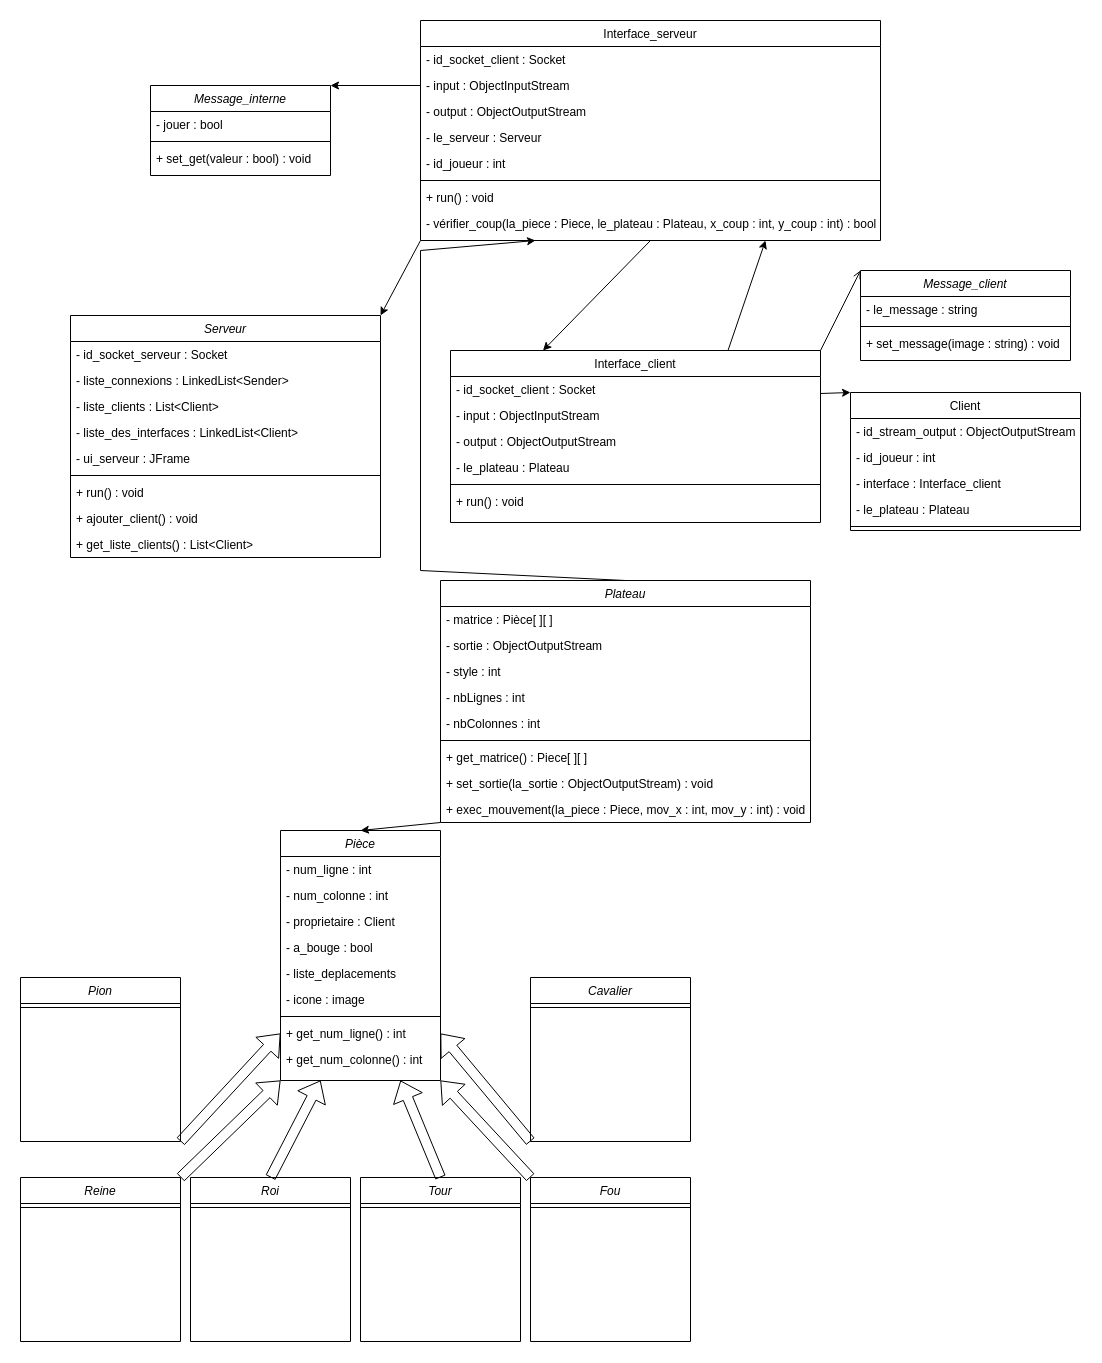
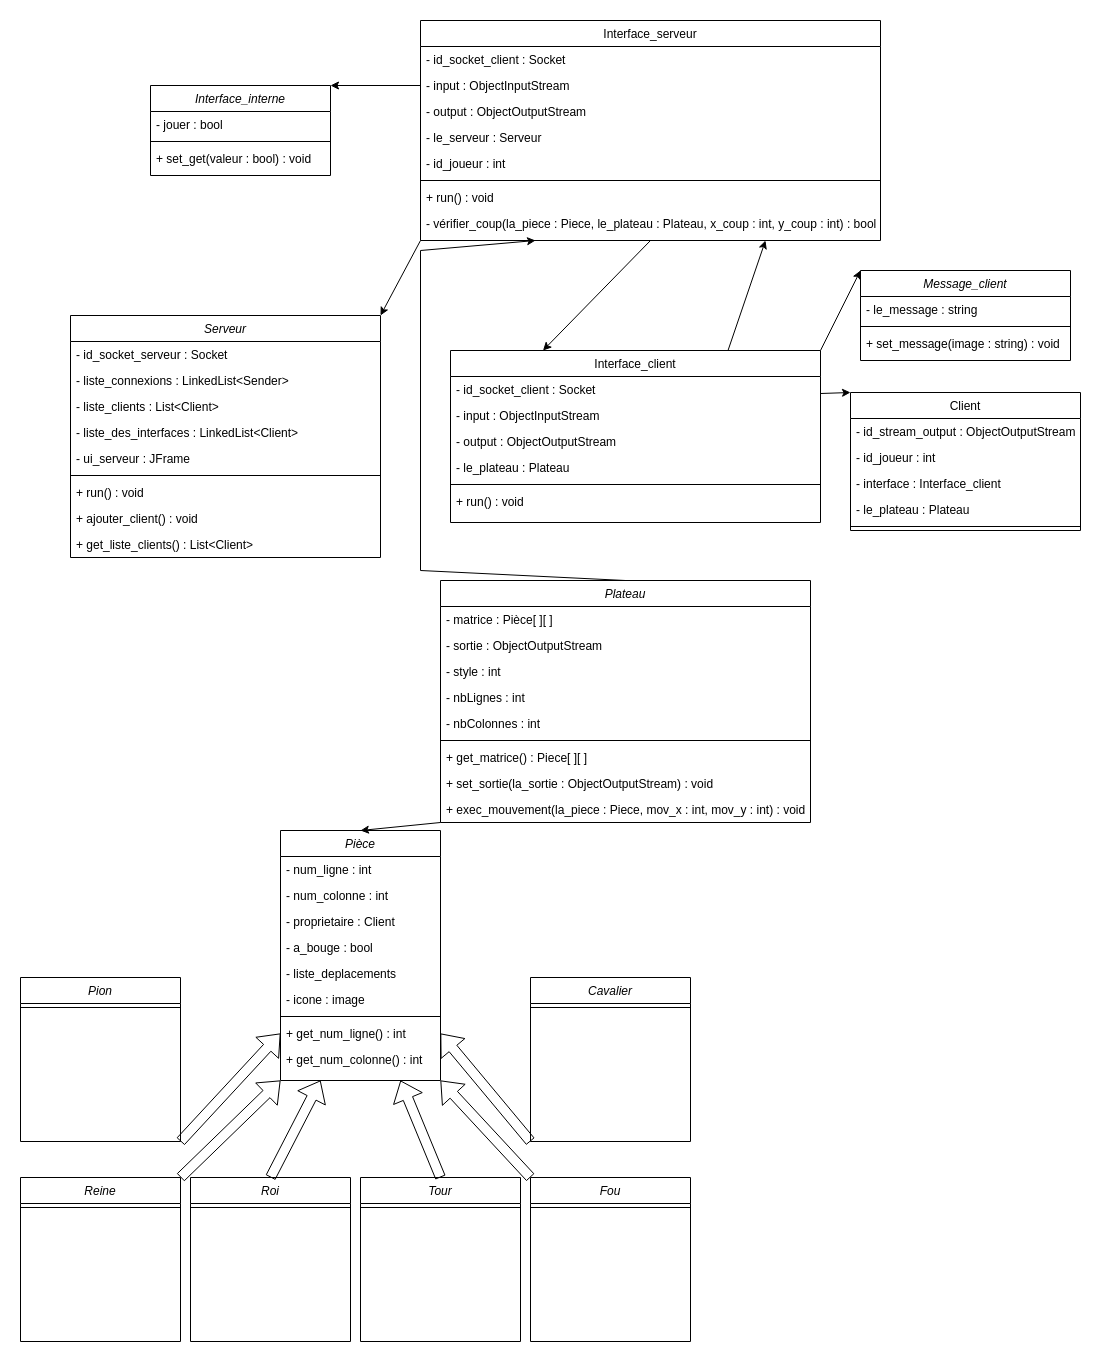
node "Message_interne": label "Message_interne" -> "Interface_interne"
edge "Interface_client" -> "Message_client": arrowhead open -> classic
